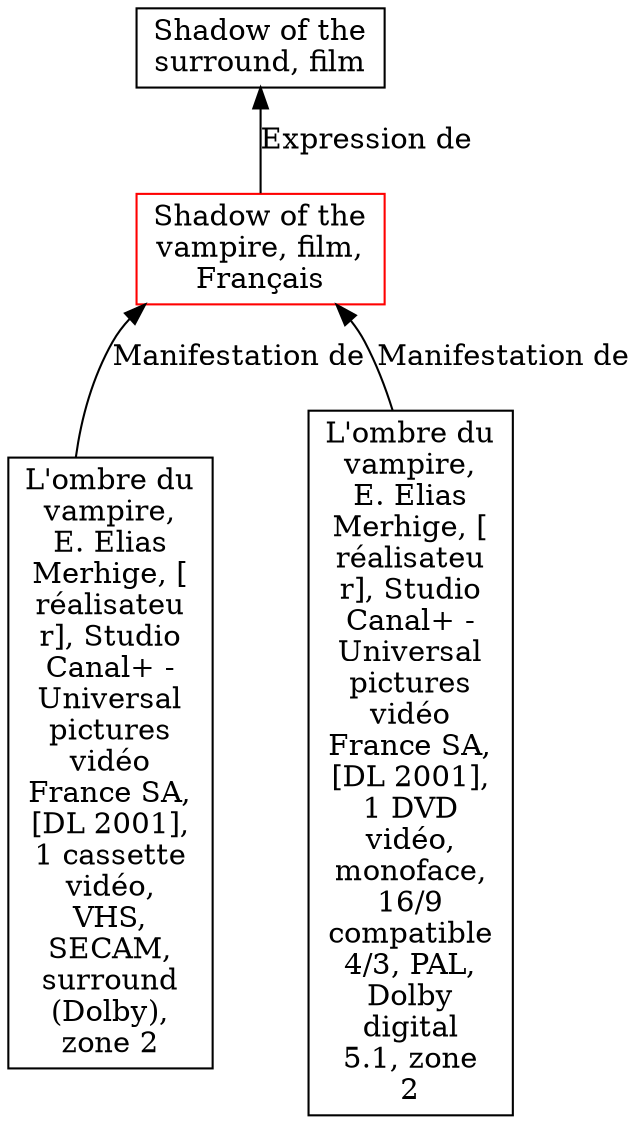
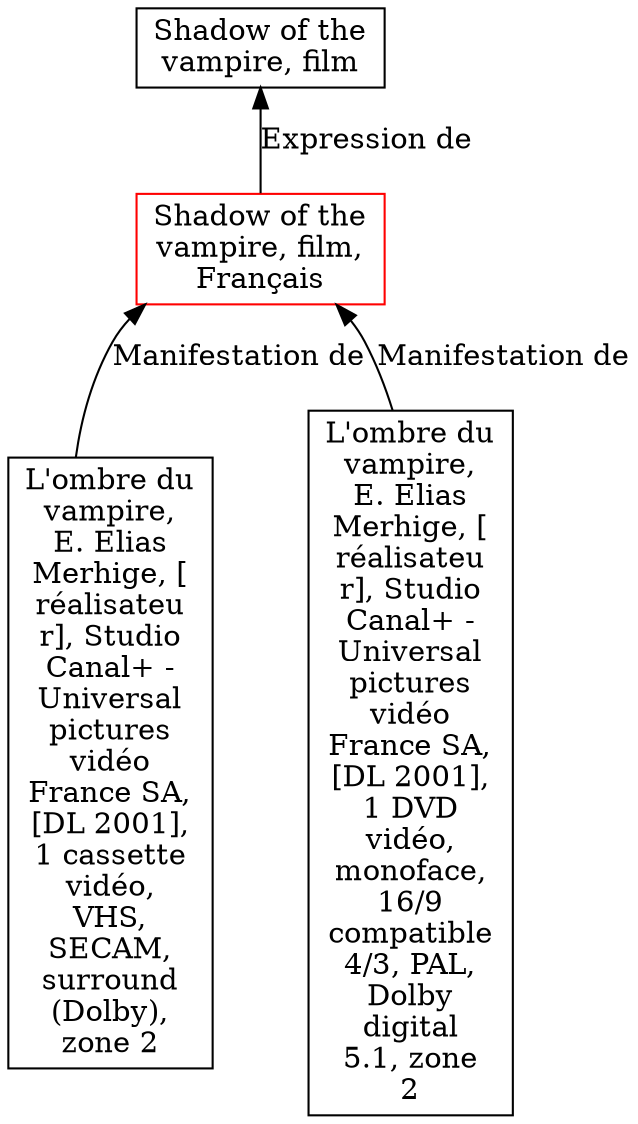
node "Shadow of the surround, film": label "Shadow of the surround, film" -> "Shadow of the vampire, film"
